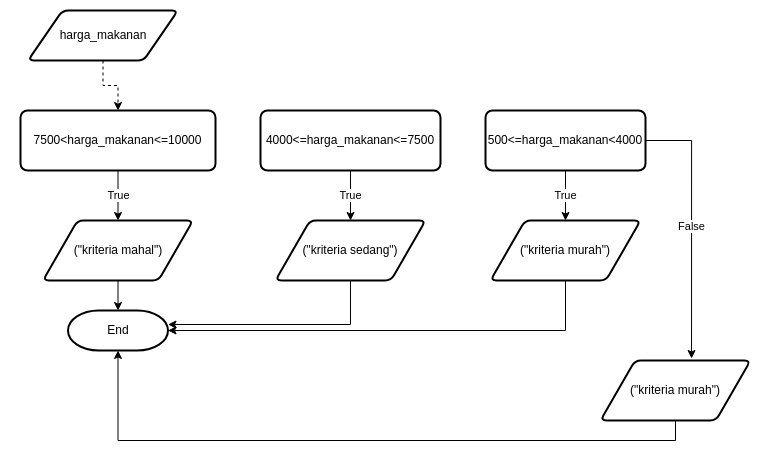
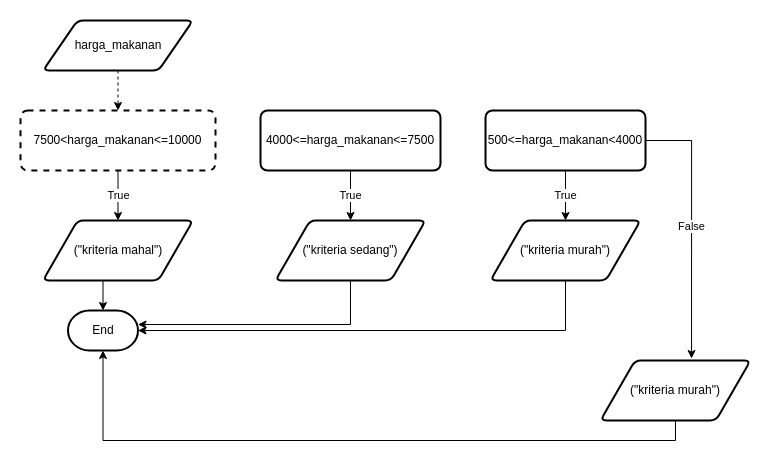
node "harga_makanan": moved (103, 36) -> (118, 46)
node "7500<harga_makanan<=10000": style solid -> dashed
node "End": size 100x40 -> 70x40
